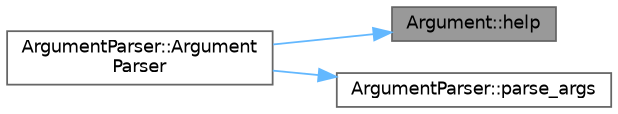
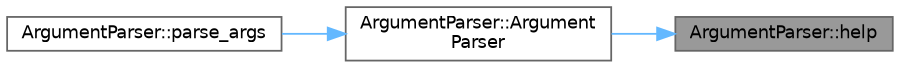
node "Argument::help": label "Argument::help" -> "ArgumentParser::help"
edge "ArgumentParser::Argument Parser" -> "ArgumentParser::parse_args": reversed
